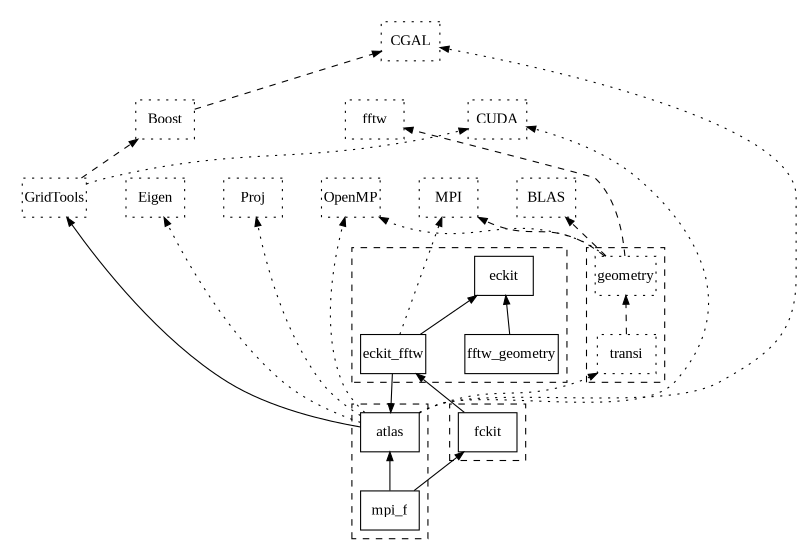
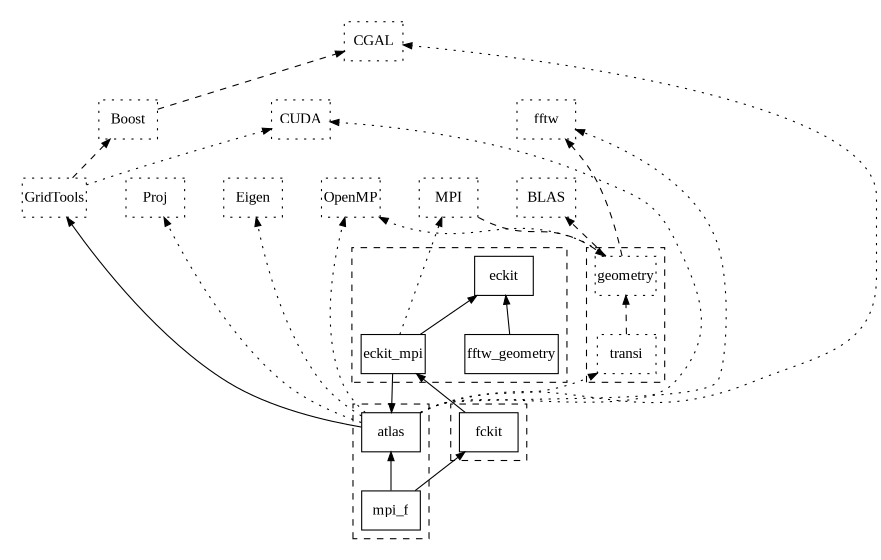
edge "geometry" -> "MPI": reversed
node "eckit_fftw": label "eckit_fftw" -> "eckit_mpi"
edge "atlas" -> "fftw": added
